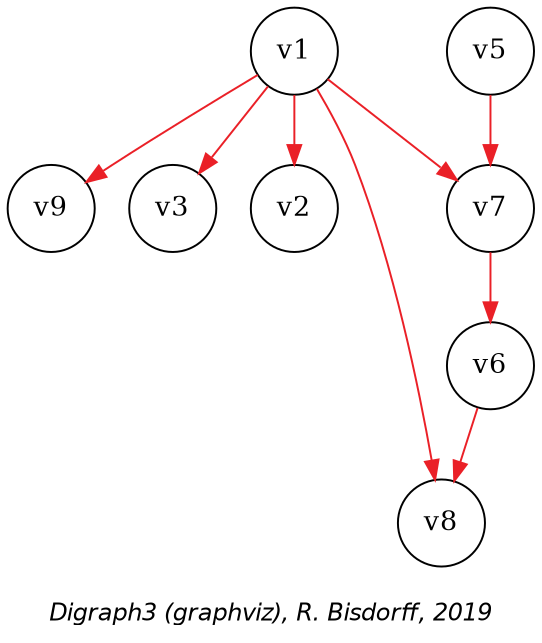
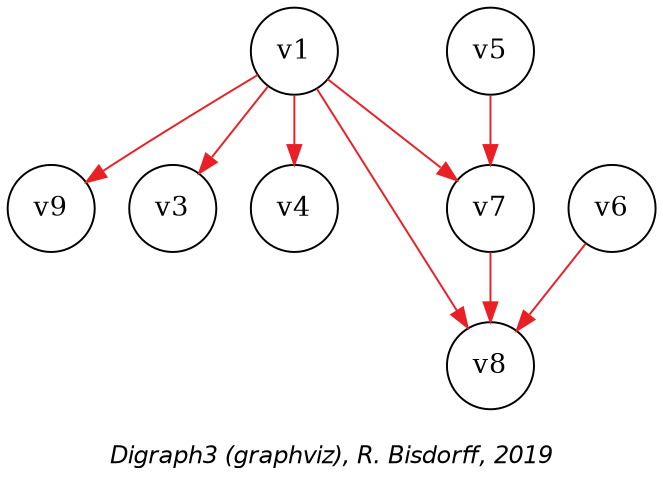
node "v2": label "v2" -> "v4"
edge "v7" -- "v6": now "v7" -- "v8"
